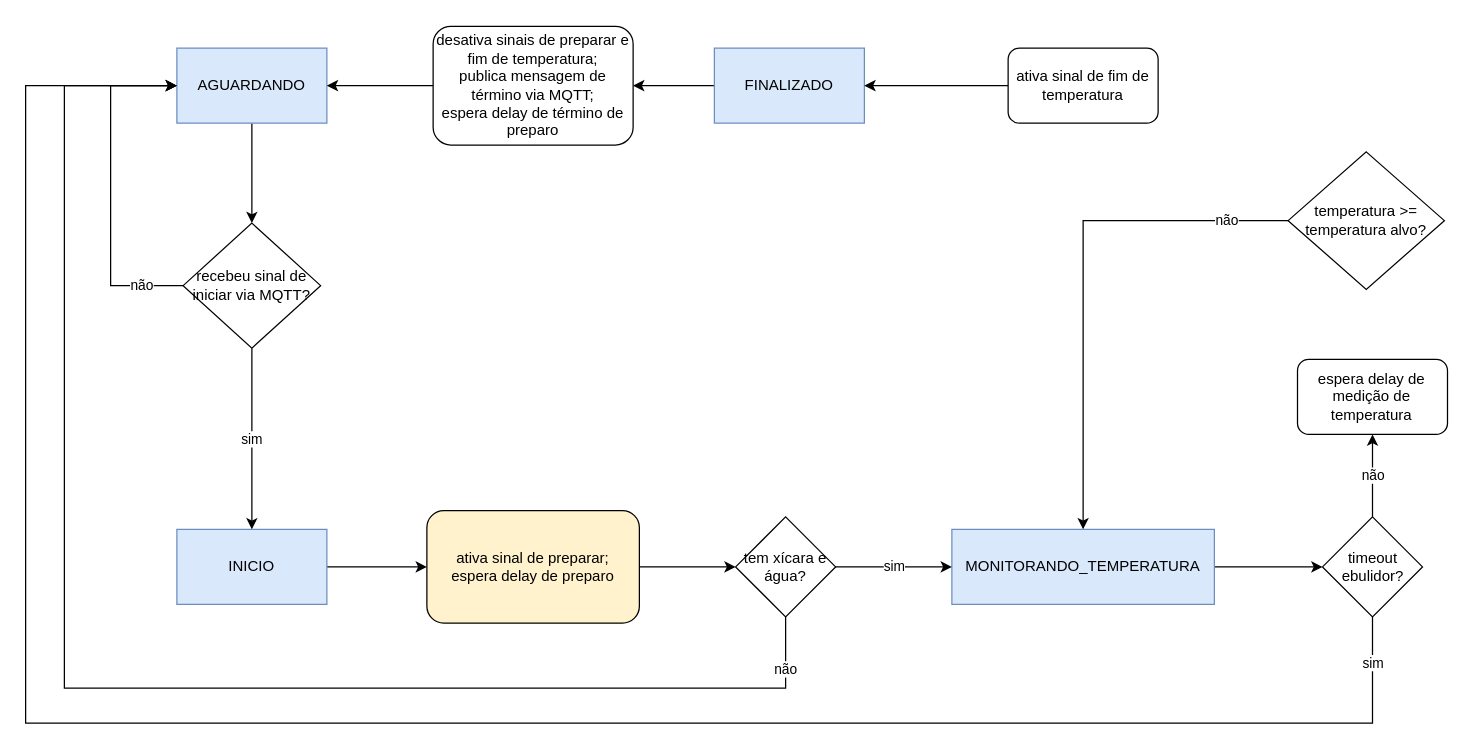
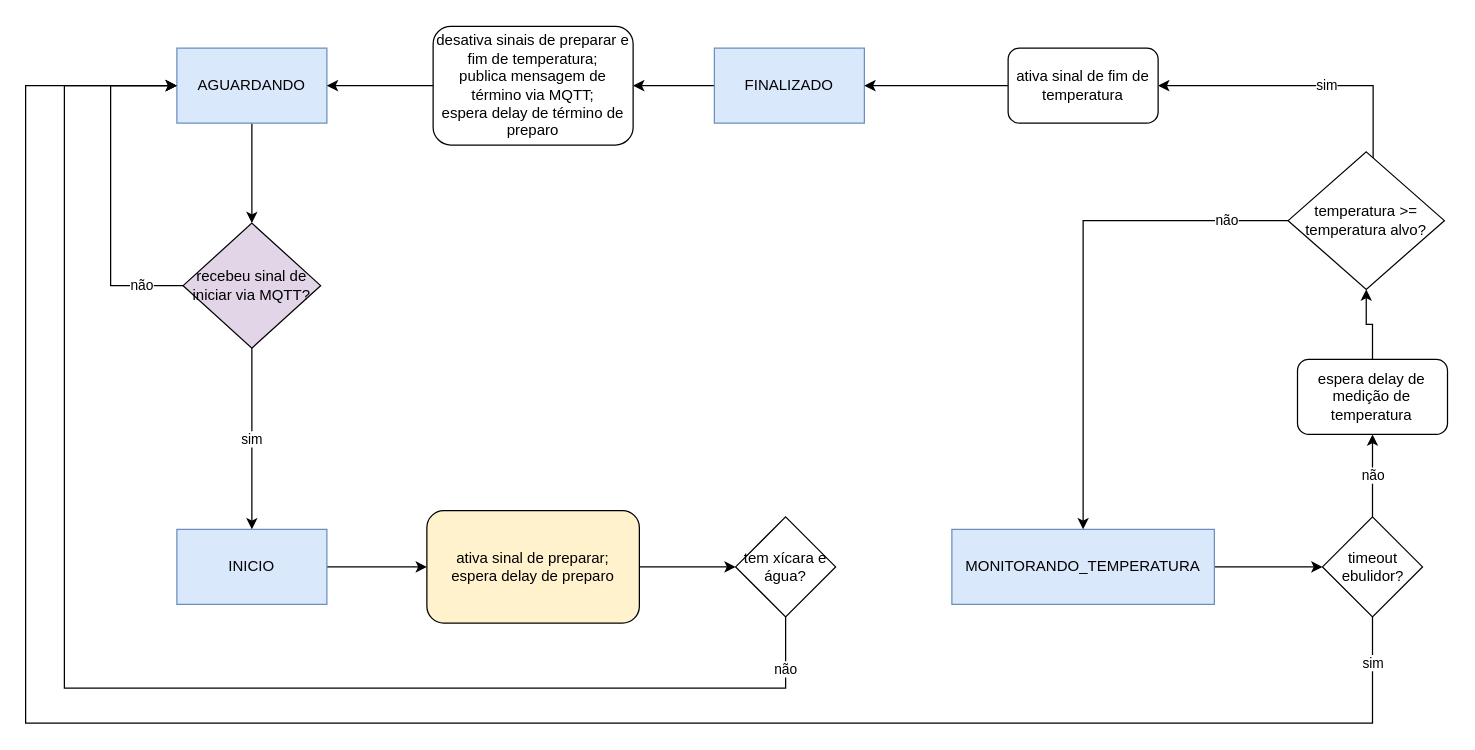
edge "temperatura >= temperatura alvo?" -> "ativa sinal de fim de temperatura": added, label "sim"
node "recebeu sinal de iniciar via MQTT?": fillcolor #ffffff -> #e1d5e7
edge "espera delay de medição de temperatura" -> "temperatura >= temperatura alvo?": added
edge "tem xícara e água?" -> "MONITORANDO_TEMPERATURA": removed, label "sim"
